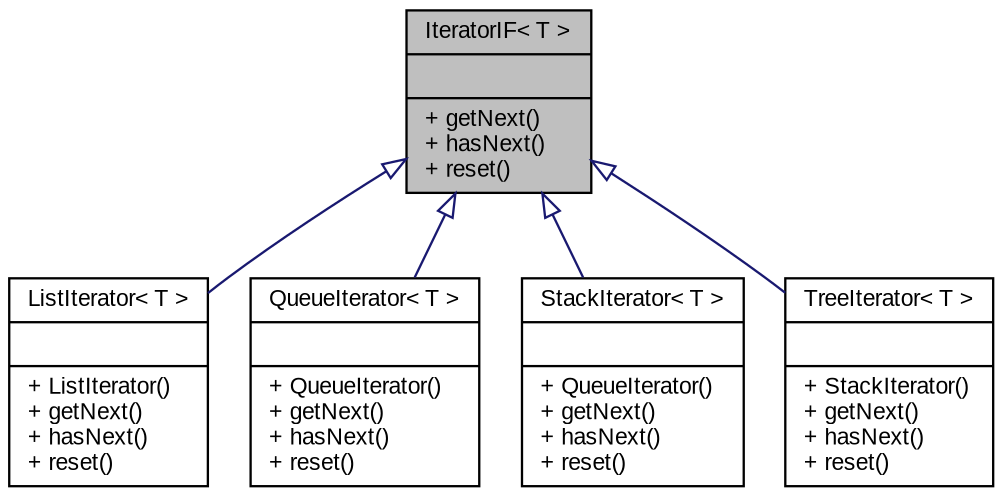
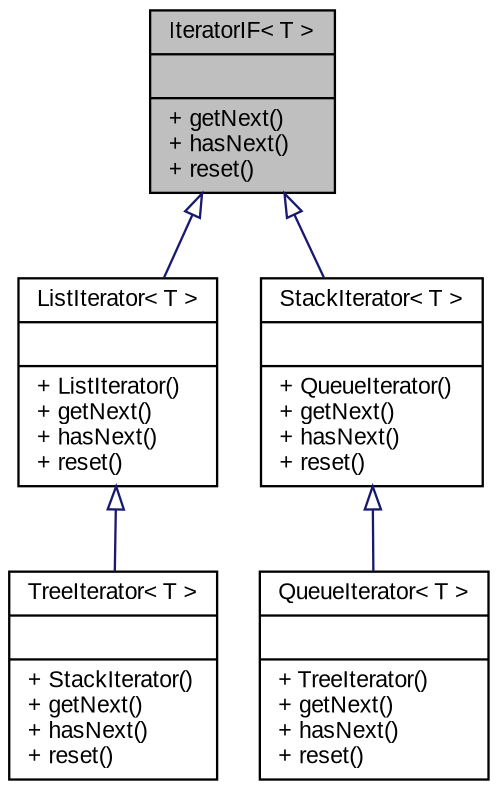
edge "TreeIterator< T >" -> "IteratorIF< T >": now "TreeIterator< T >" -> "ListIterator< T >"
edge "QueueIterator< T >" -> "IteratorIF< T >": now "QueueIterator< T >" -> "StackIterator< T >"
node "QueueIterator< T >": text "+ QueueIterator()" -> "+ TreeIterator()"
